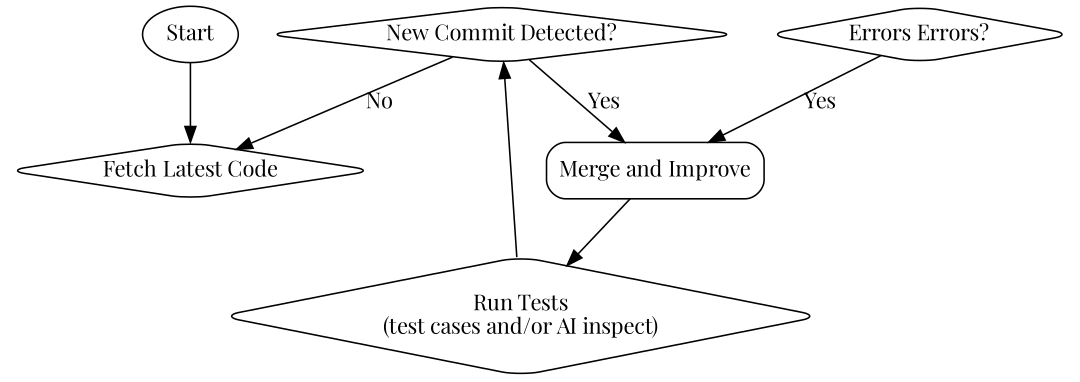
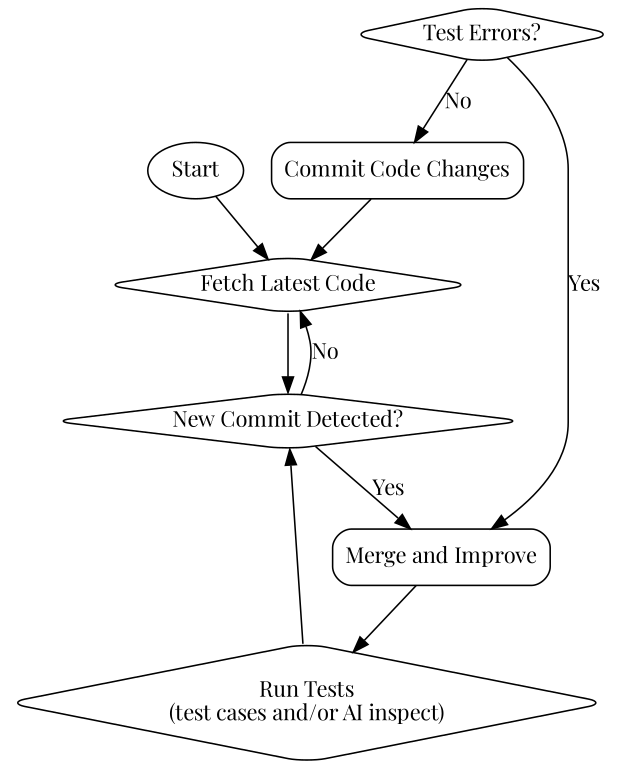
node "Errors Errors?": label "Errors Errors?" -> "Test Errors?"
node "Commit Code Changes": added
edge "Fetch Latest Code" -> "New Commit Detected?": added
